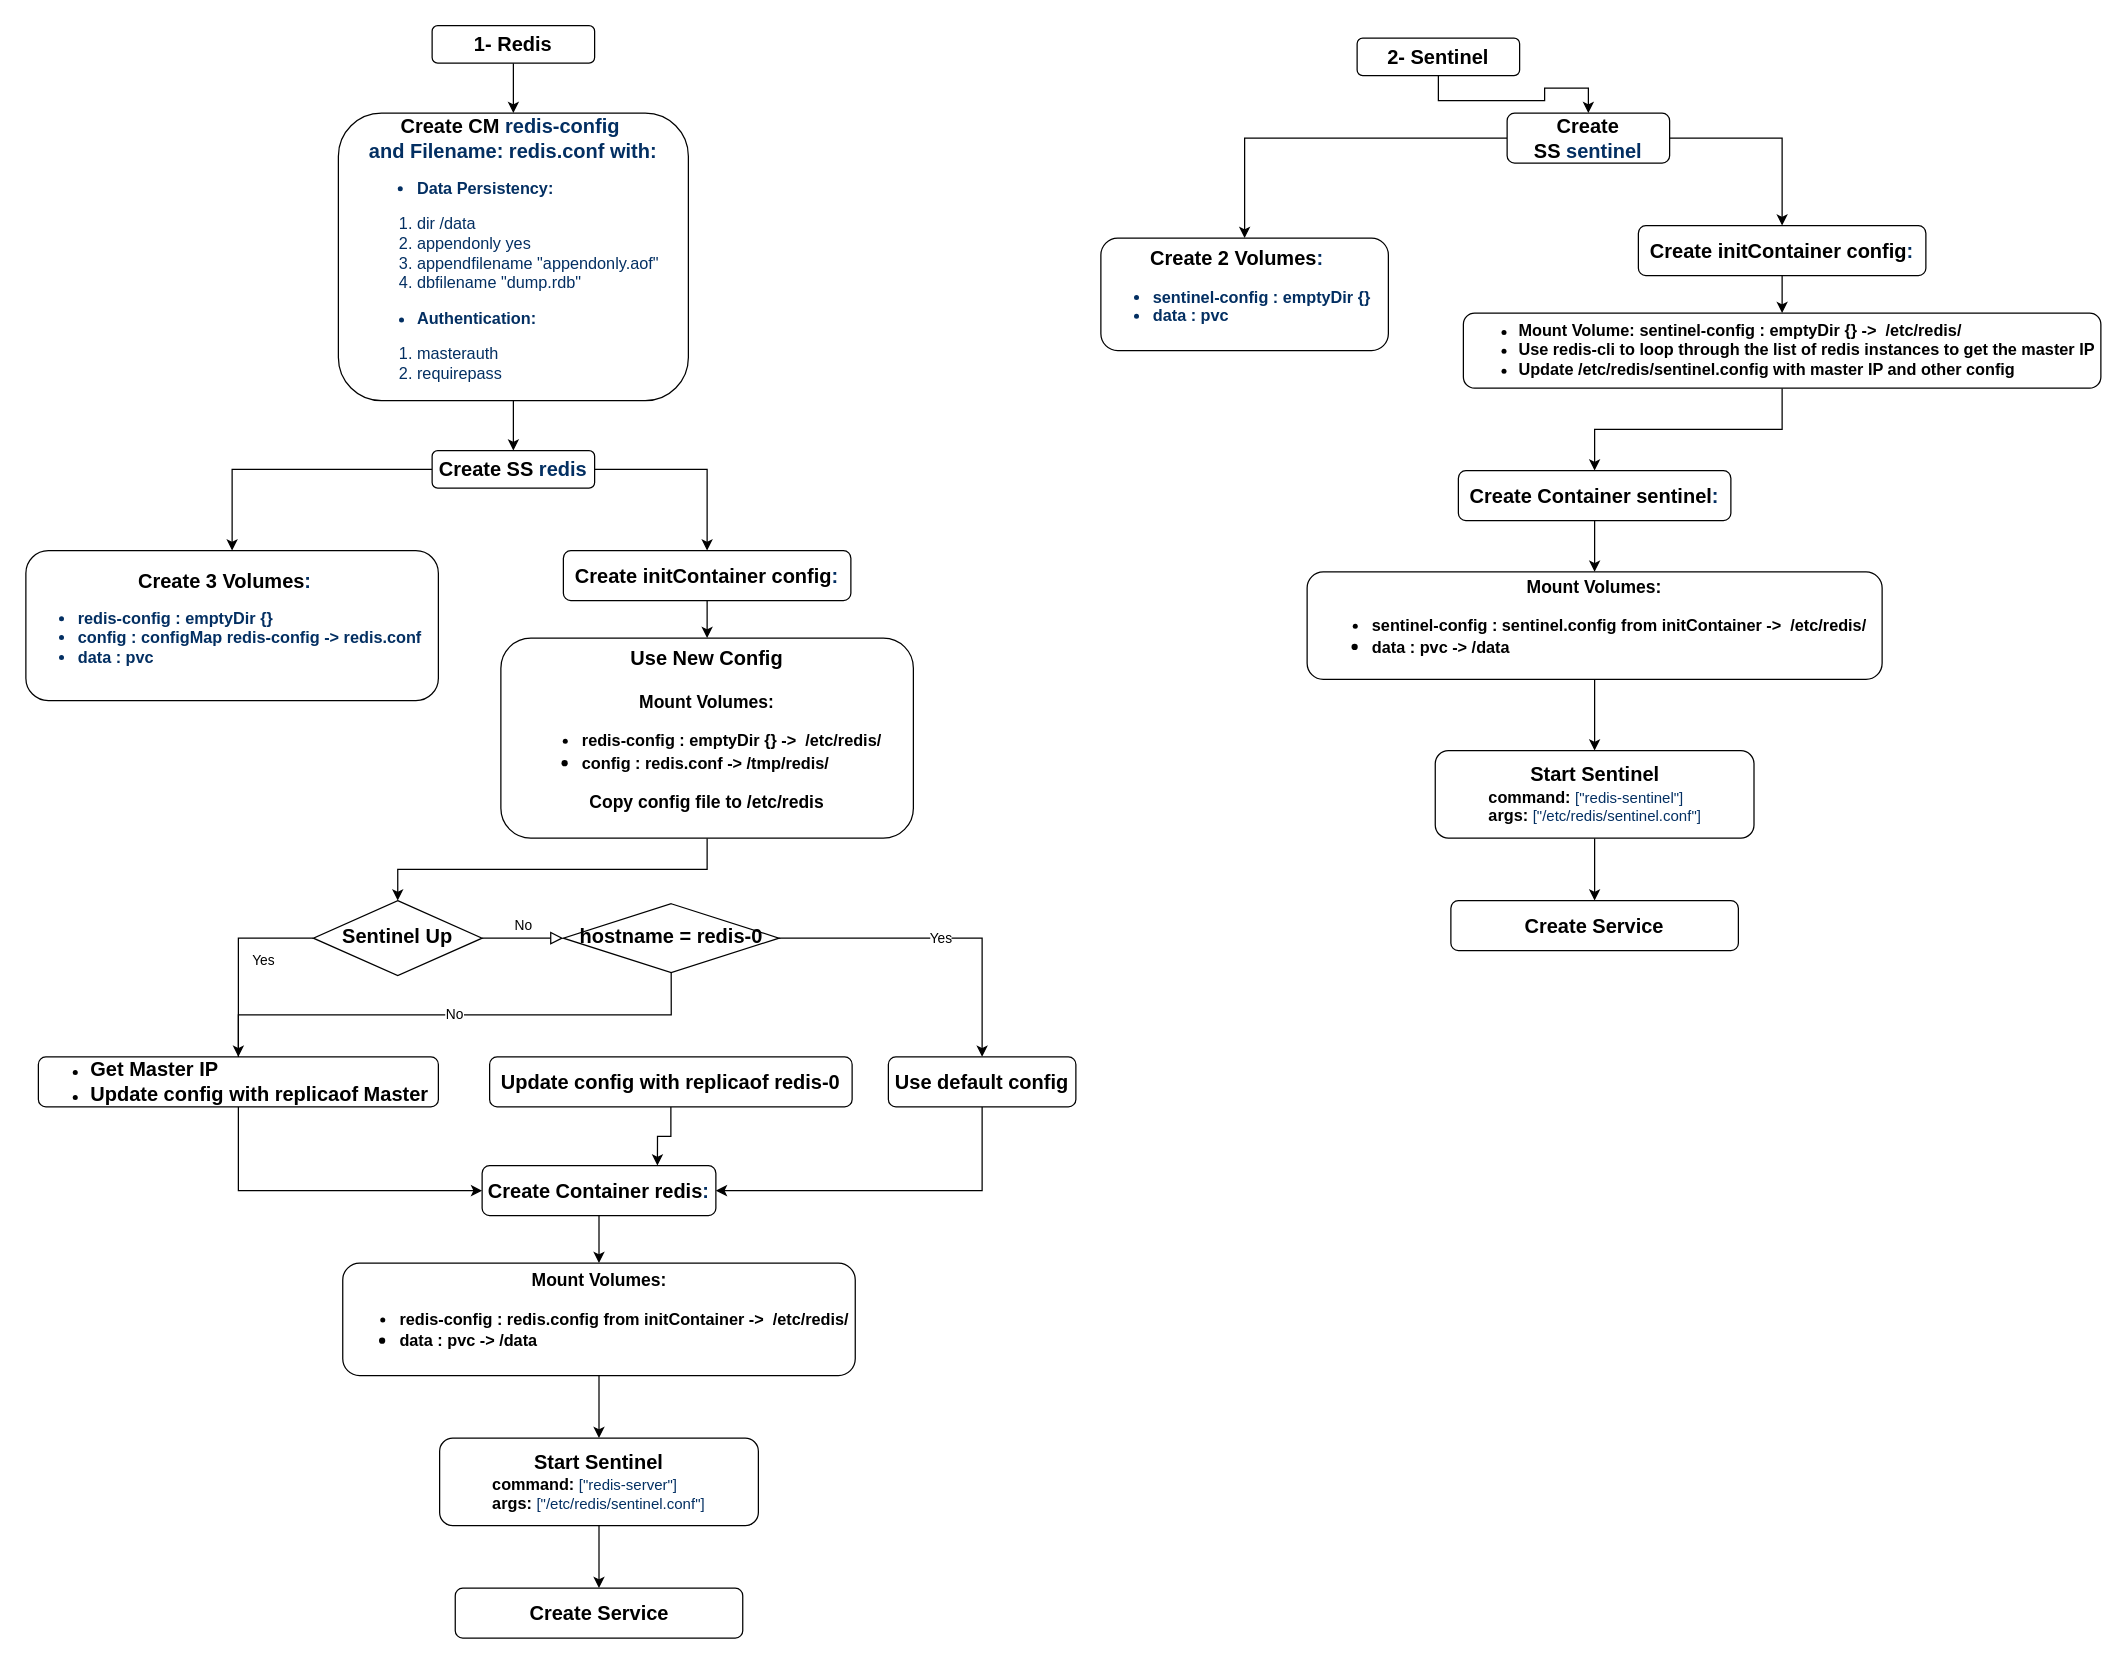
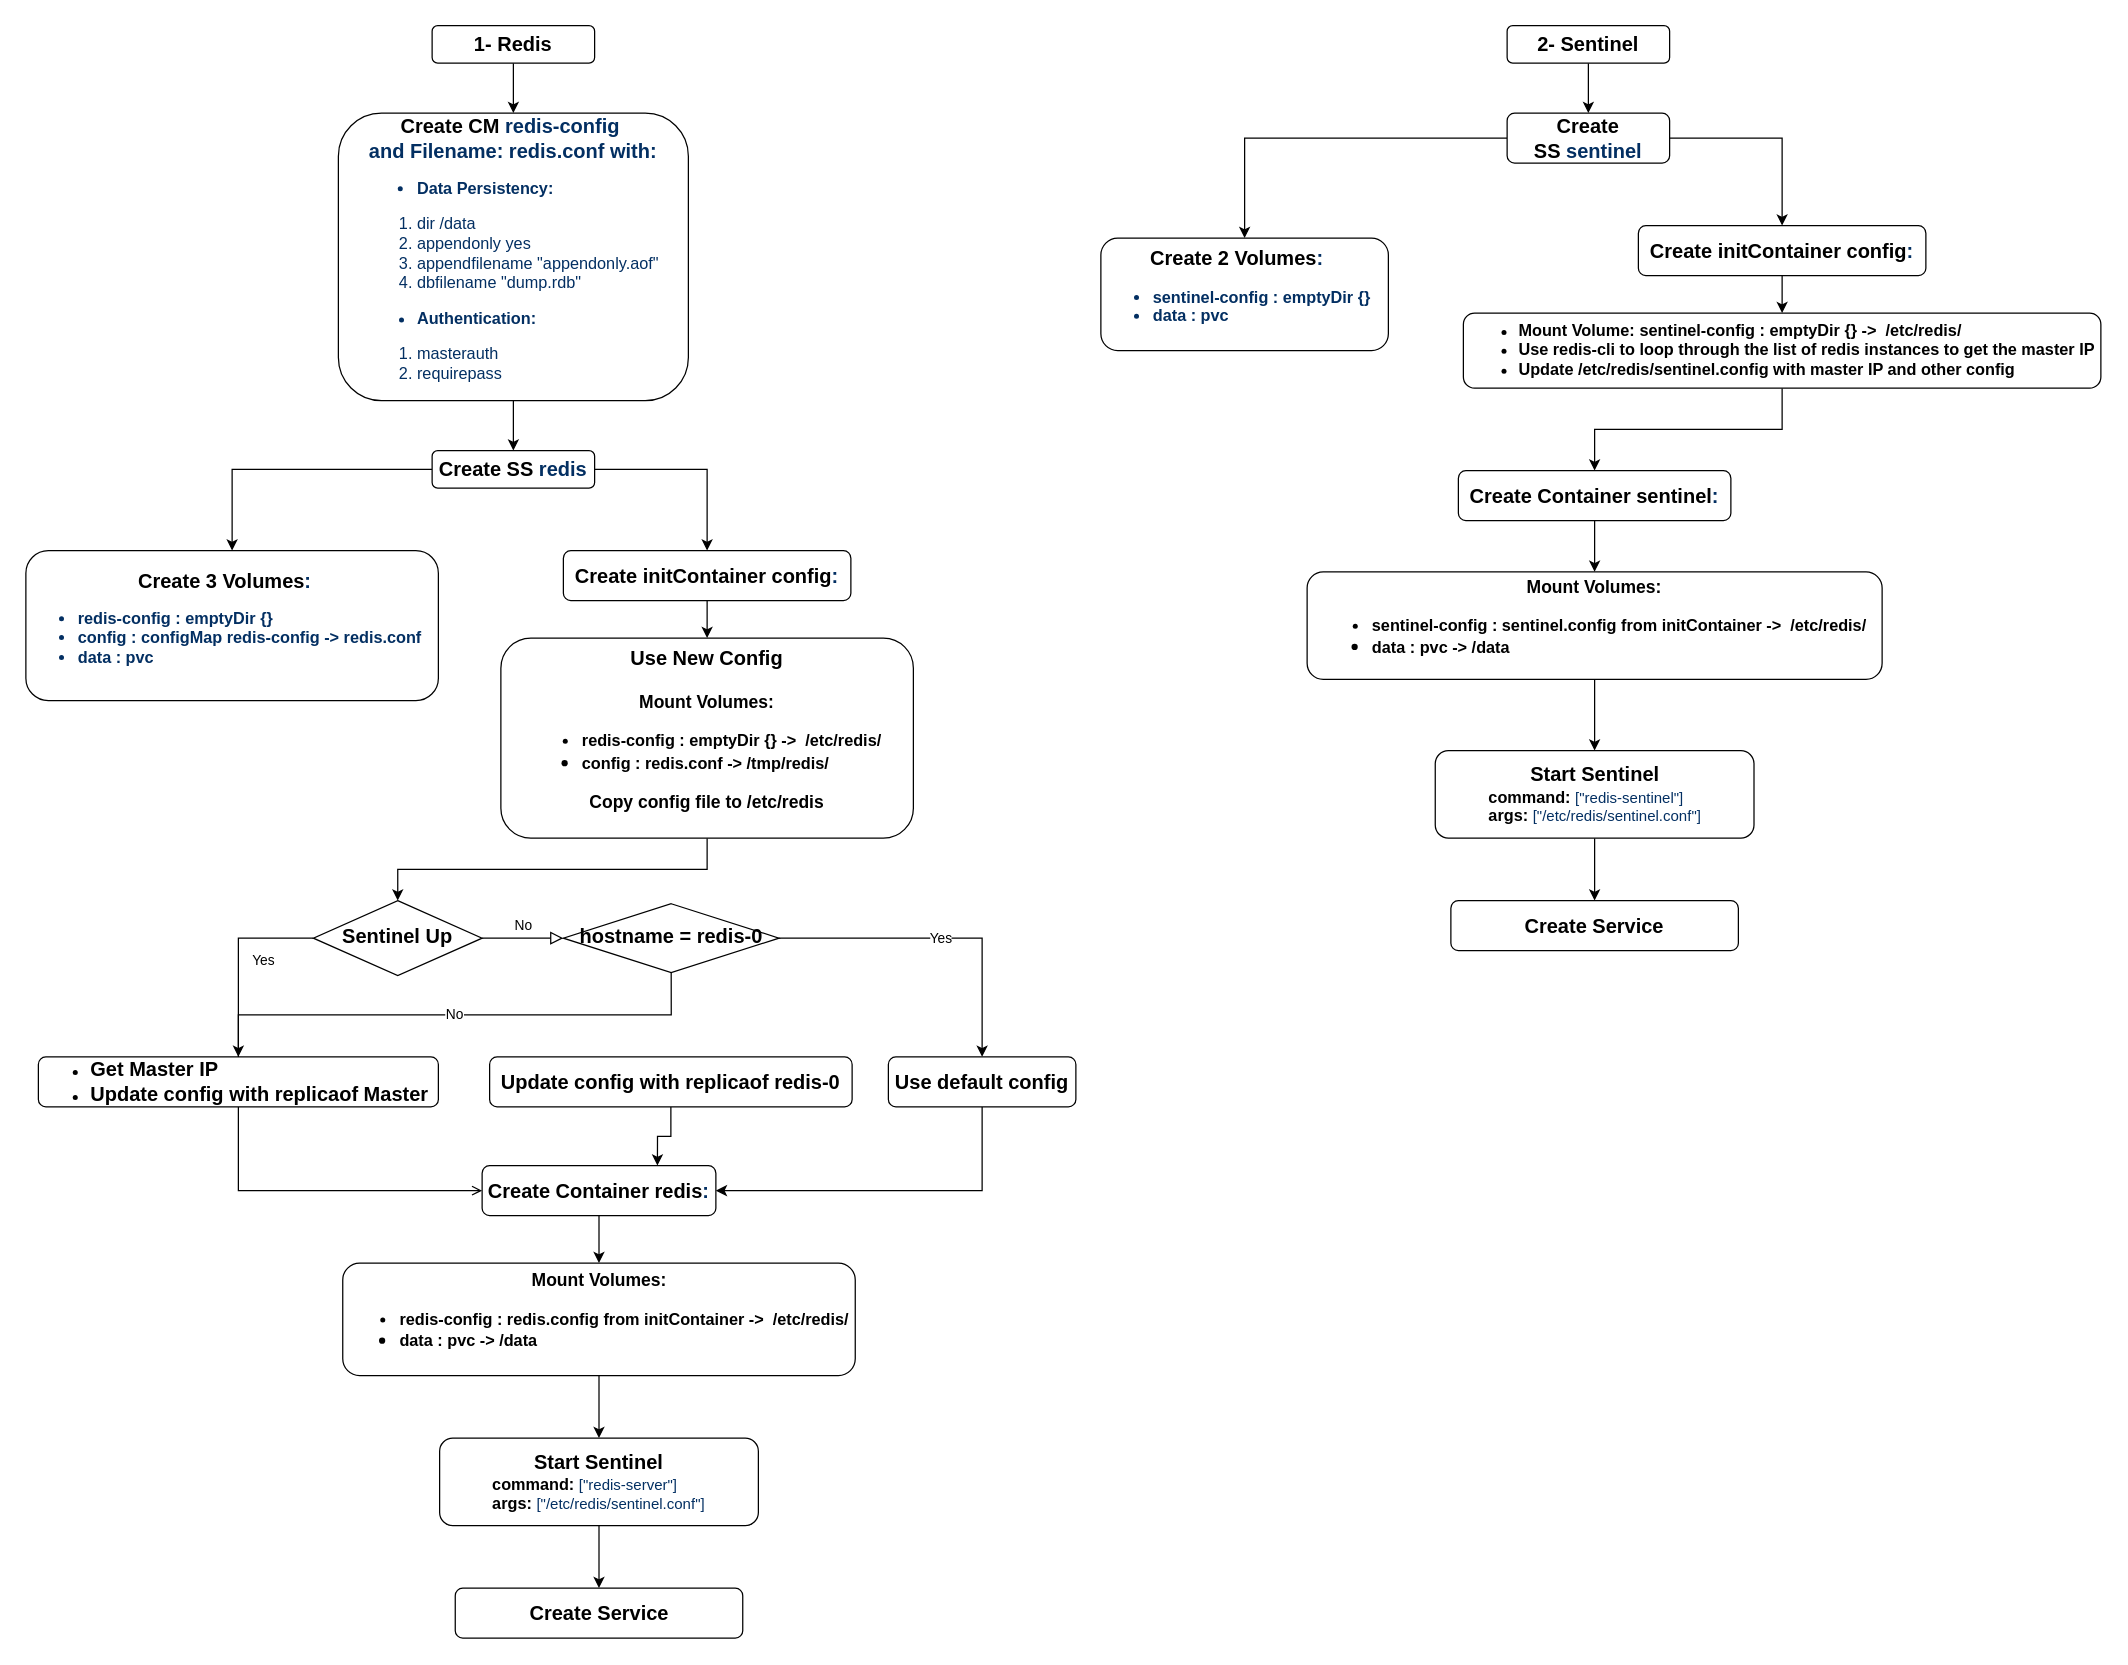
node "2- Sentinel": moved (1438, 57) -> (1588, 44)
edge "Get Master IP Update config with replicaof Master" -> "Create Container redis:": arrowhead classic -> open
